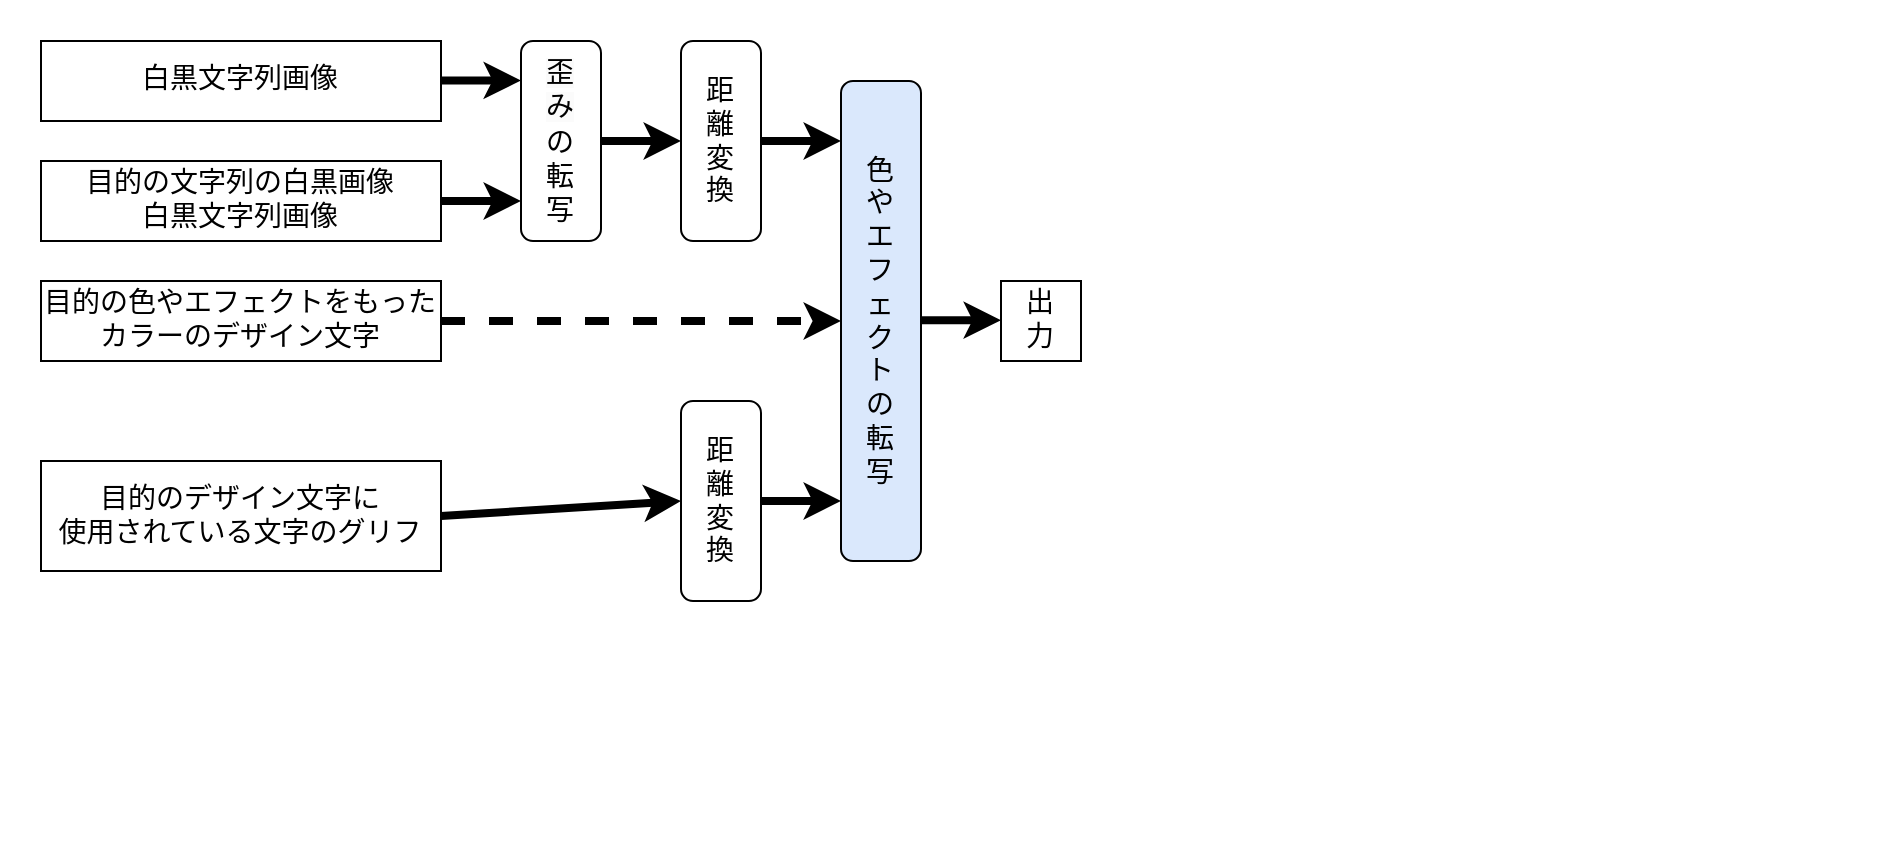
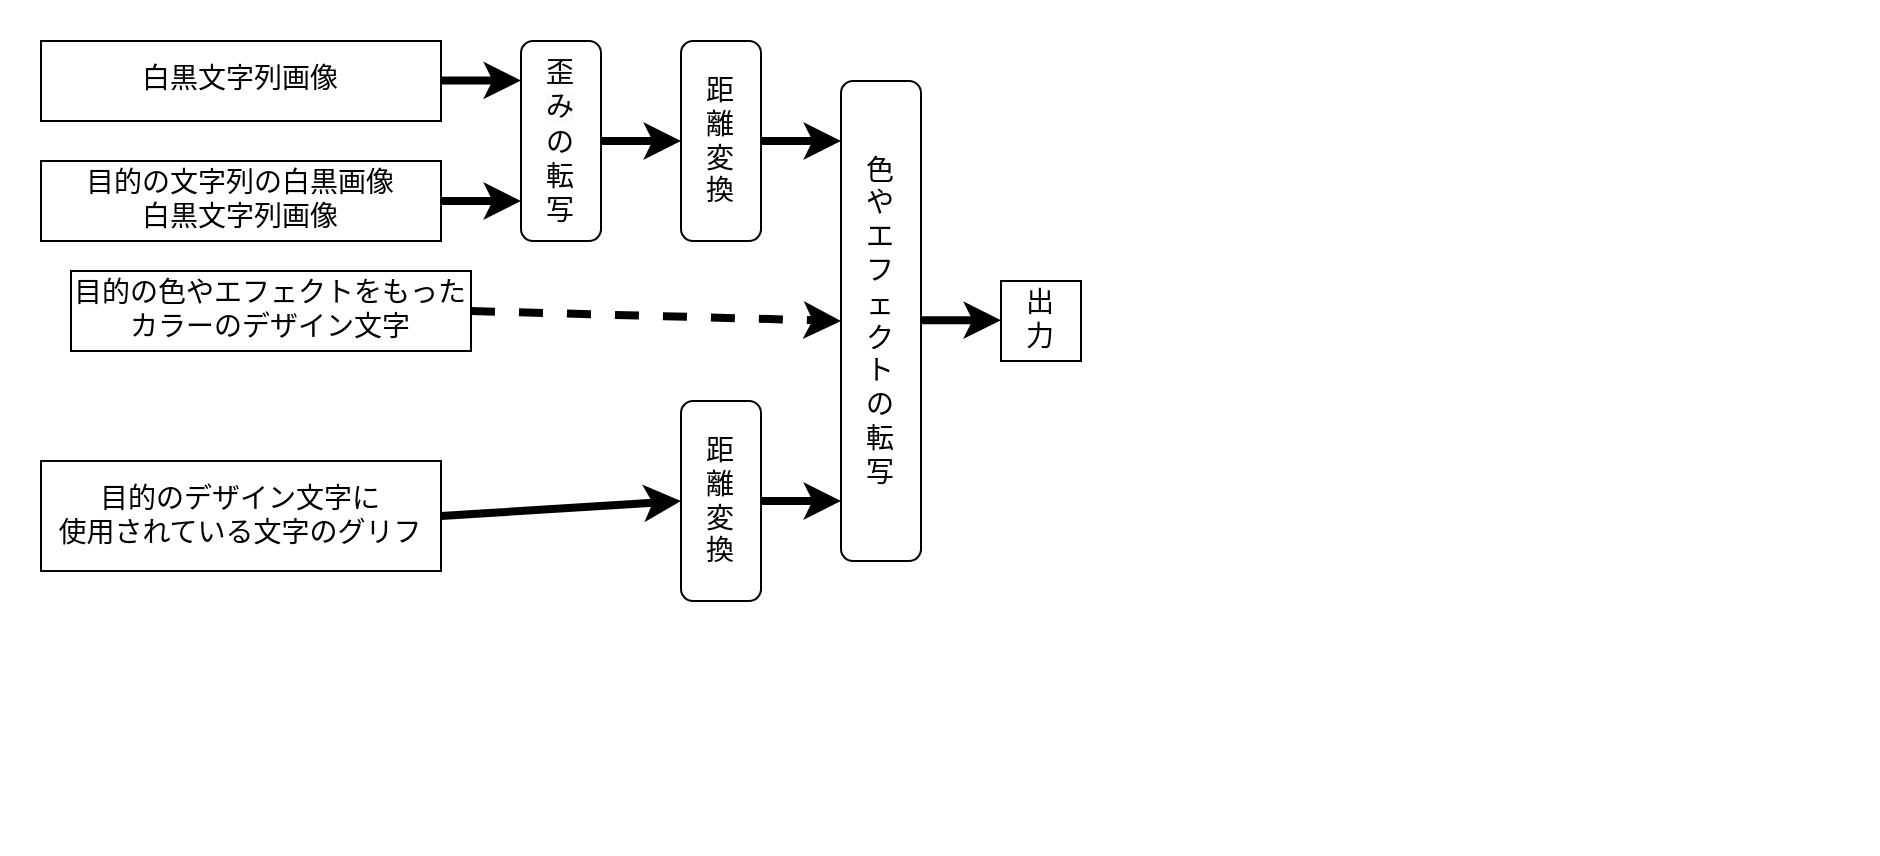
node "目的の色やエフェクトをもった カラーのデザイン文字": moved (241, 321) -> (271, 311)
node "色 や エ フ ェ ク ト の 転 写": fillcolor #dae8fc -> #ffffff
